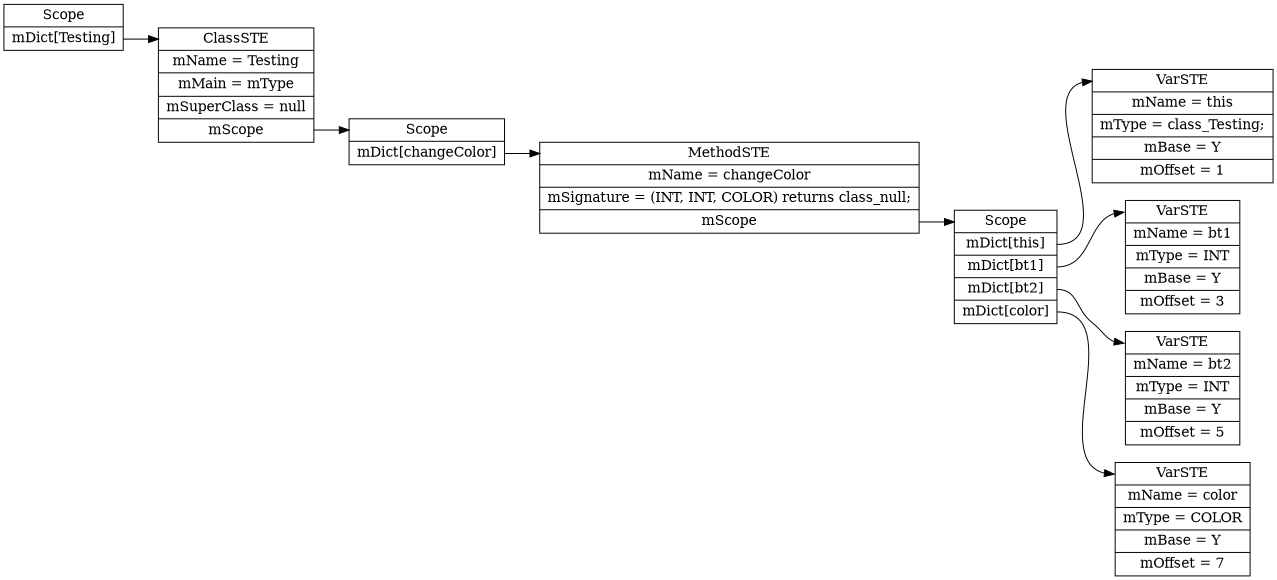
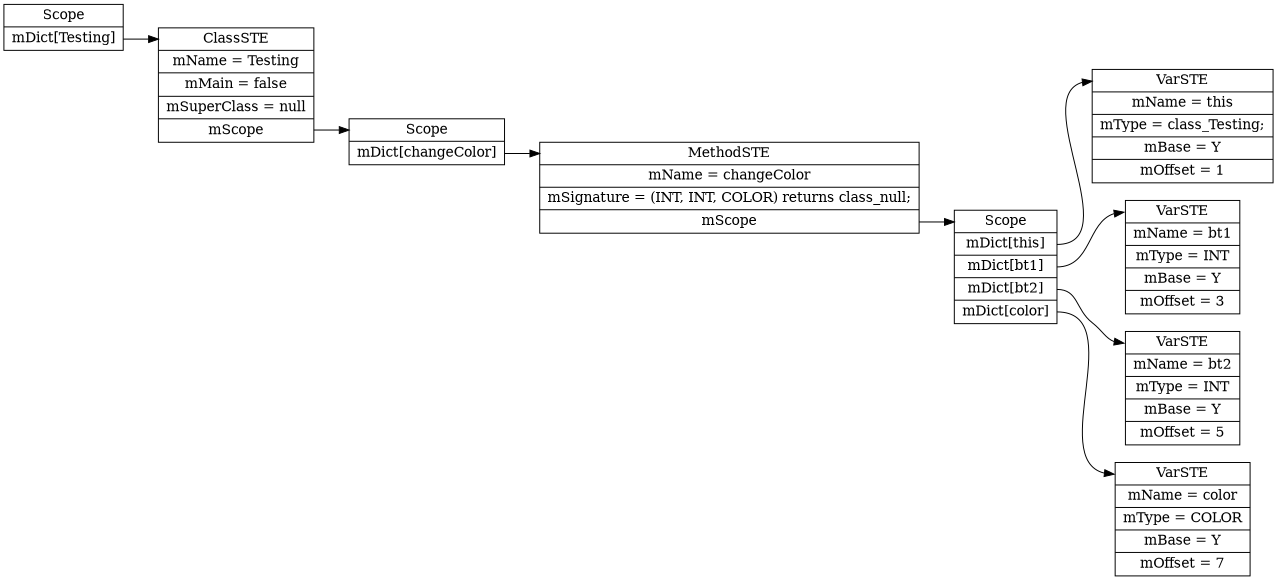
node "ClassSTE": text "mMain = mType" -> "mMain = false"
